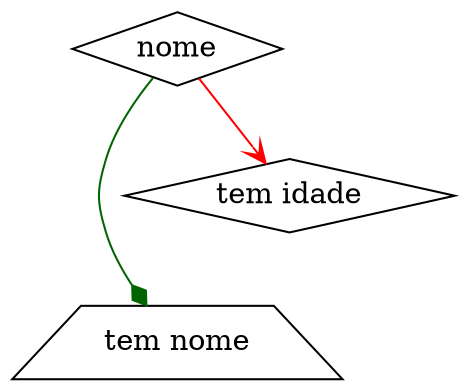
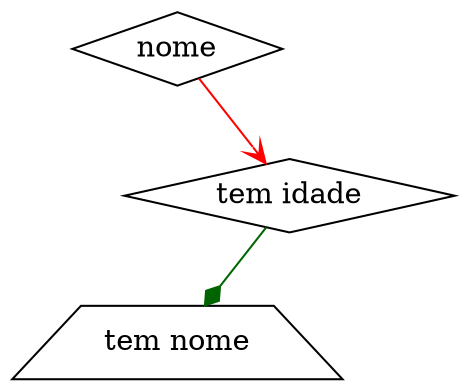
edge "nome" -> "tem nome": now "tem idade" -> "tem nome"
